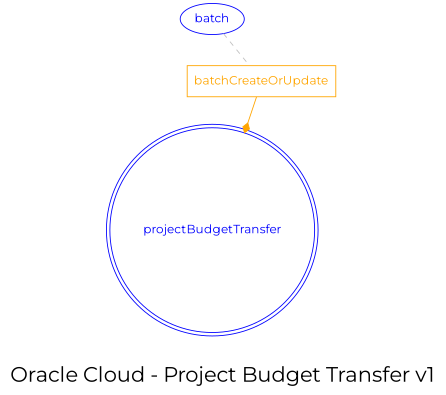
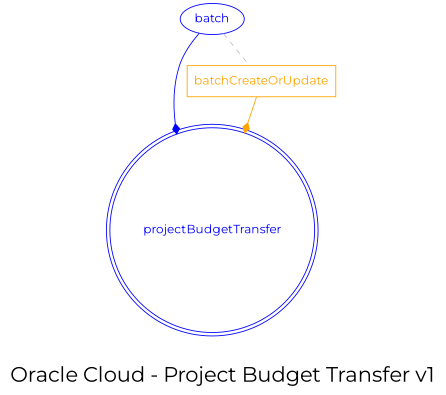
edge "batch" -> "projectBudgetTransfer": added
